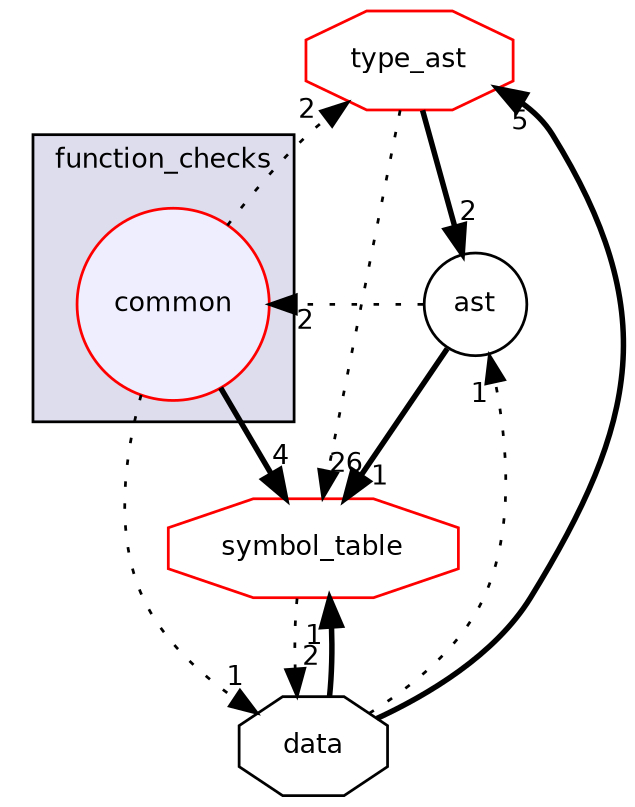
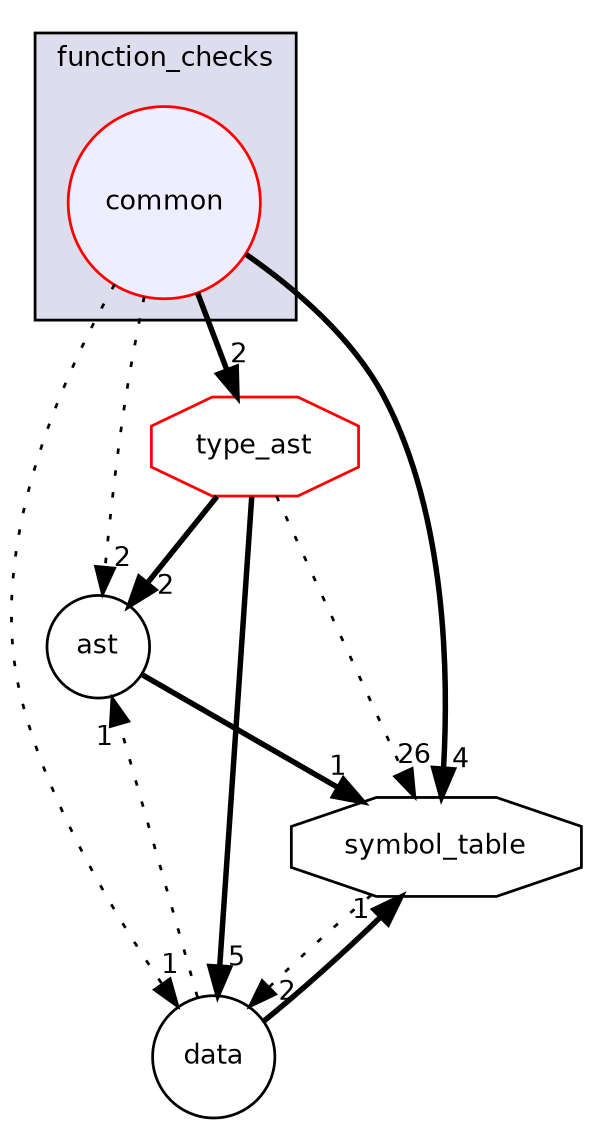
edge "common" -> "type_ast": style dotted -> bold
edge "ast" -> "common": reversed
edge "data" -> "type_ast": reversed
node "symbol_table": color red -> black
node "data": shape octagon -> circle
